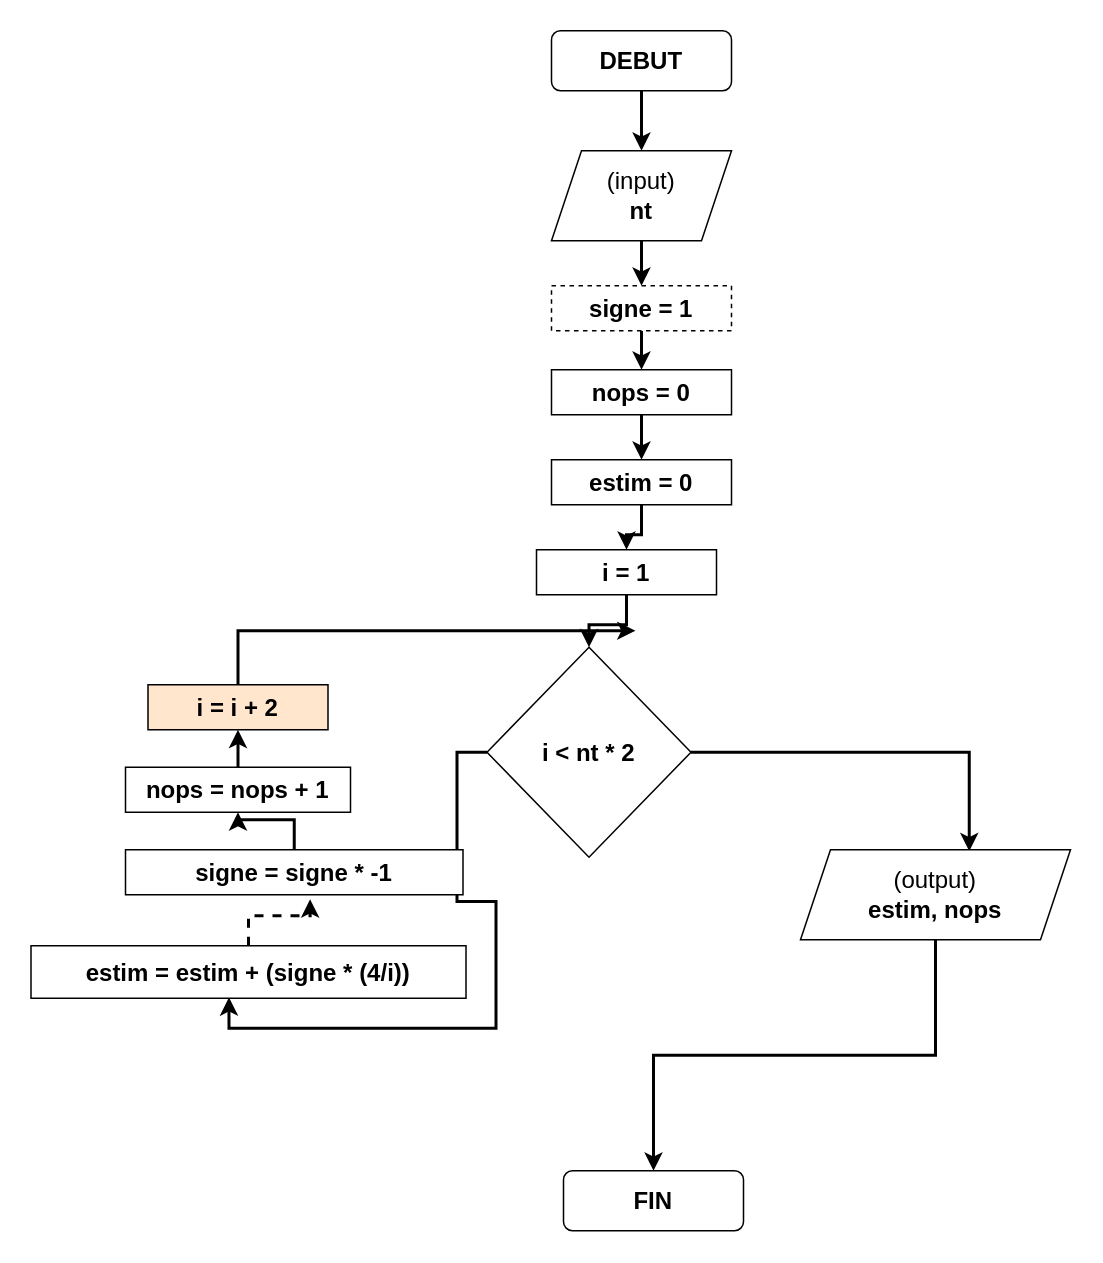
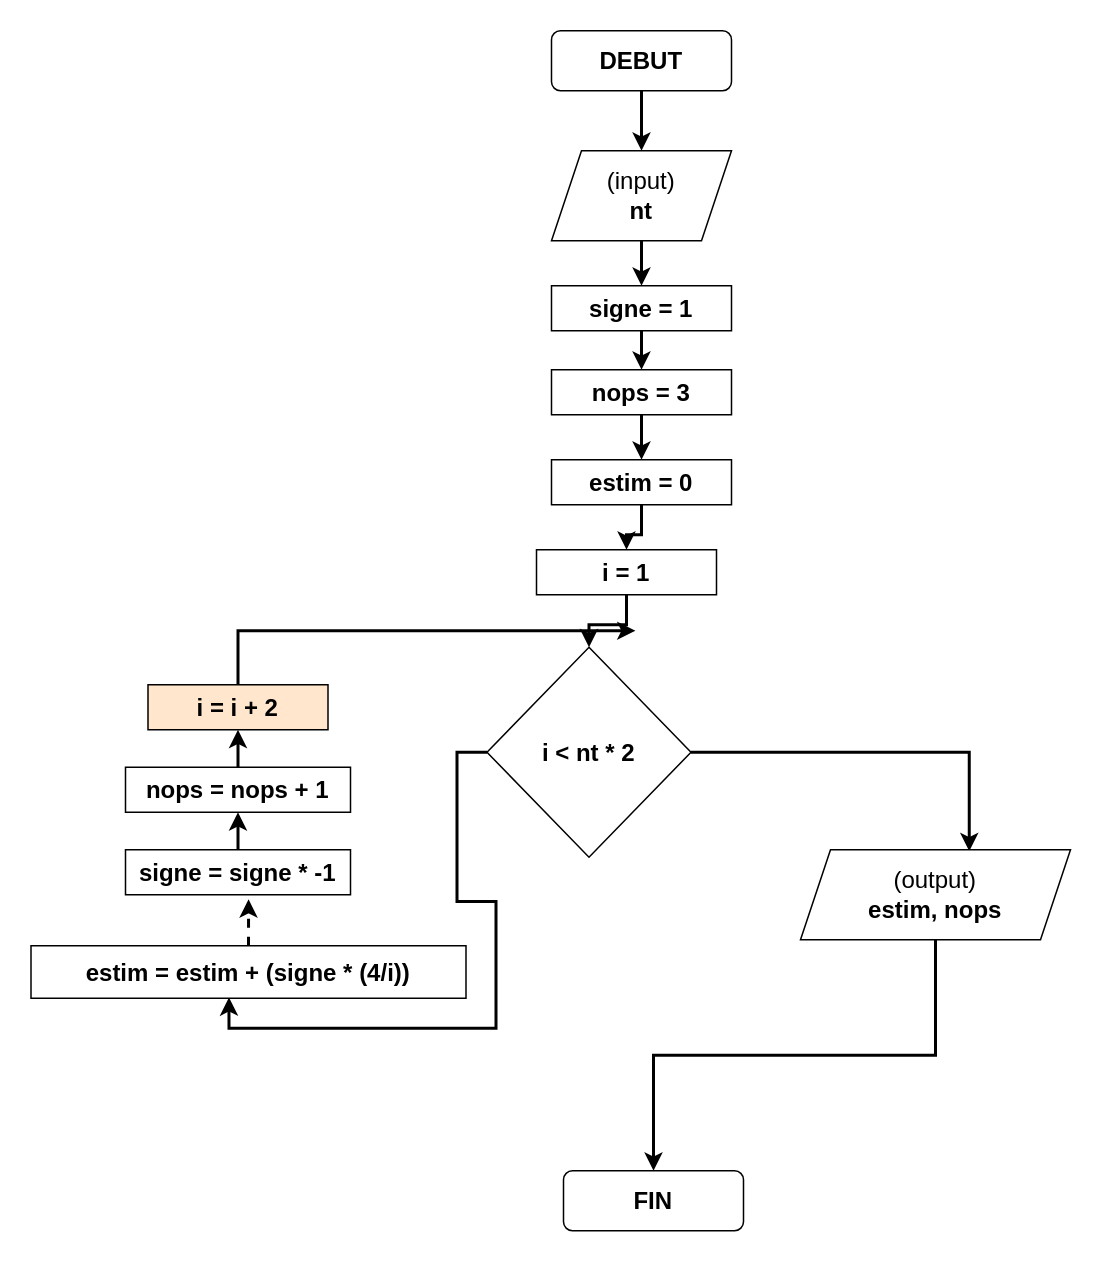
node "signe = 1": style dashed -> solid
node "nops = 0": label "nops = 0" -> "nops = 3"
node "signe = signe * -1": size 338x45 -> 225x45
